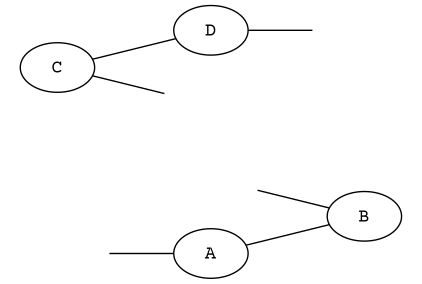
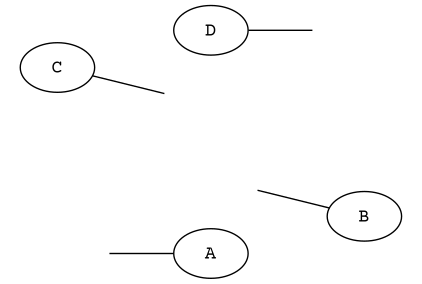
edge "D" -- "C": removed
edge "B" -- "A": removed
